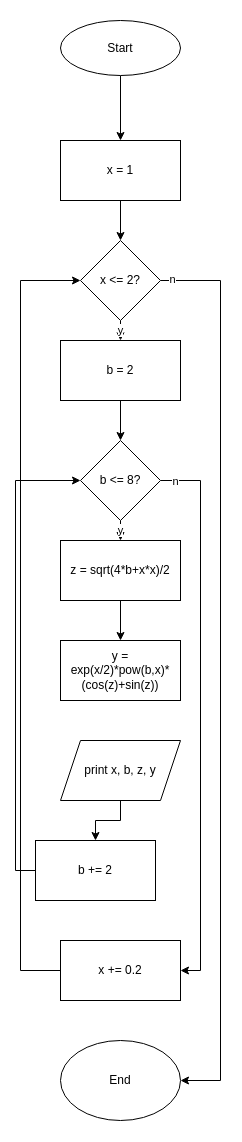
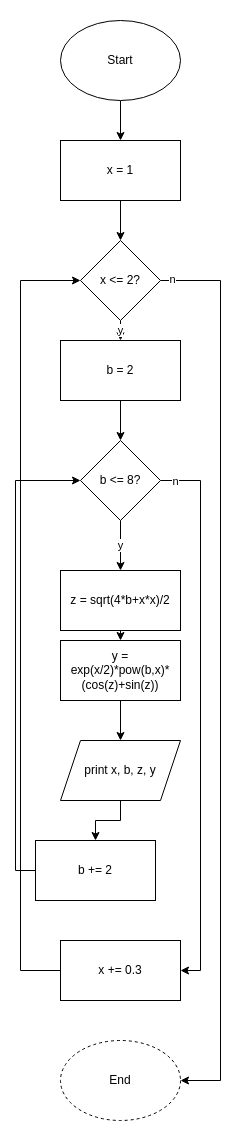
node "Start": size 120x55 -> 120x80
node "z = sqrt(4*b+x*x)/2": moved (121, 571) -> (121, 601)
edge "y = exp(x/2)*pow(b,x)*(cos(z)+sin(z))" -> "print x, b, z, y": added
node "x += 0.2": label "x += 0.2" -> "x += 0.3"
node "End": style solid -> dashed
